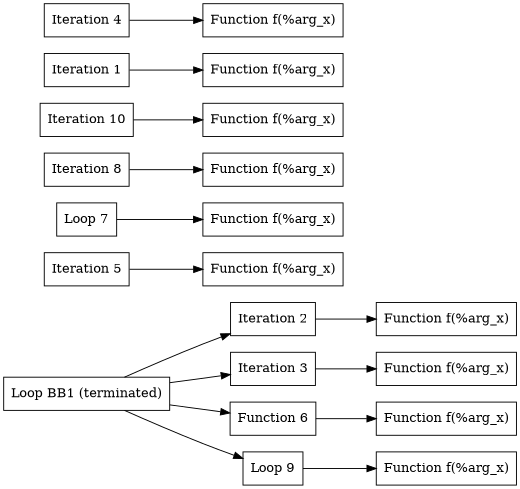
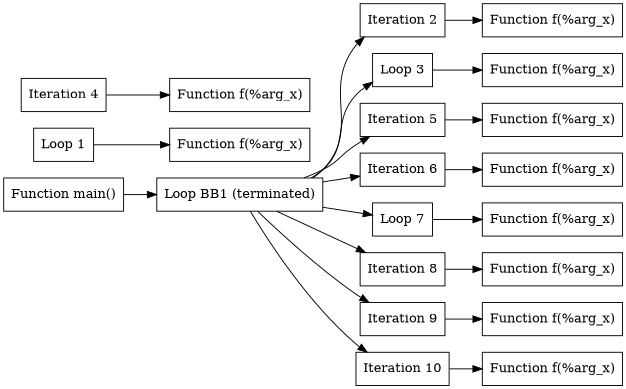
node "Iteration 1": label "Iteration 1" -> "Loop 1"
edge "Loop BB1 (terminated)" -> "Iteration 5": added
node "Function main()": added
edge "Loop BB1 (terminated)" -> "Loop 7": added
edge "Loop BB1 (terminated)" -> "Iteration 8": added
edge "Loop BB1 (terminated)" -> "Iteration 10": added
node "Iteration 3": label "Iteration 3" -> "Loop 3"
node "Function 6": label "Function 6" -> "Iteration 6"
node "Loop 9": label "Loop 9" -> "Iteration 9"
